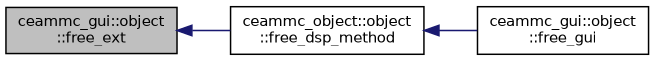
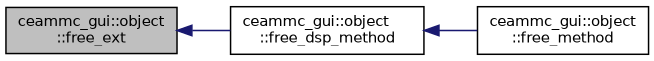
node "ceammc_object::object ::free_dsp_method": label "ceammc_object::object ::free_dsp_method" -> "ceammc_gui::object ::free_dsp_method"
node "ceammc_gui::object ::free_gui": label "ceammc_gui::object ::free_gui" -> "ceammc_gui::object ::free_method"
